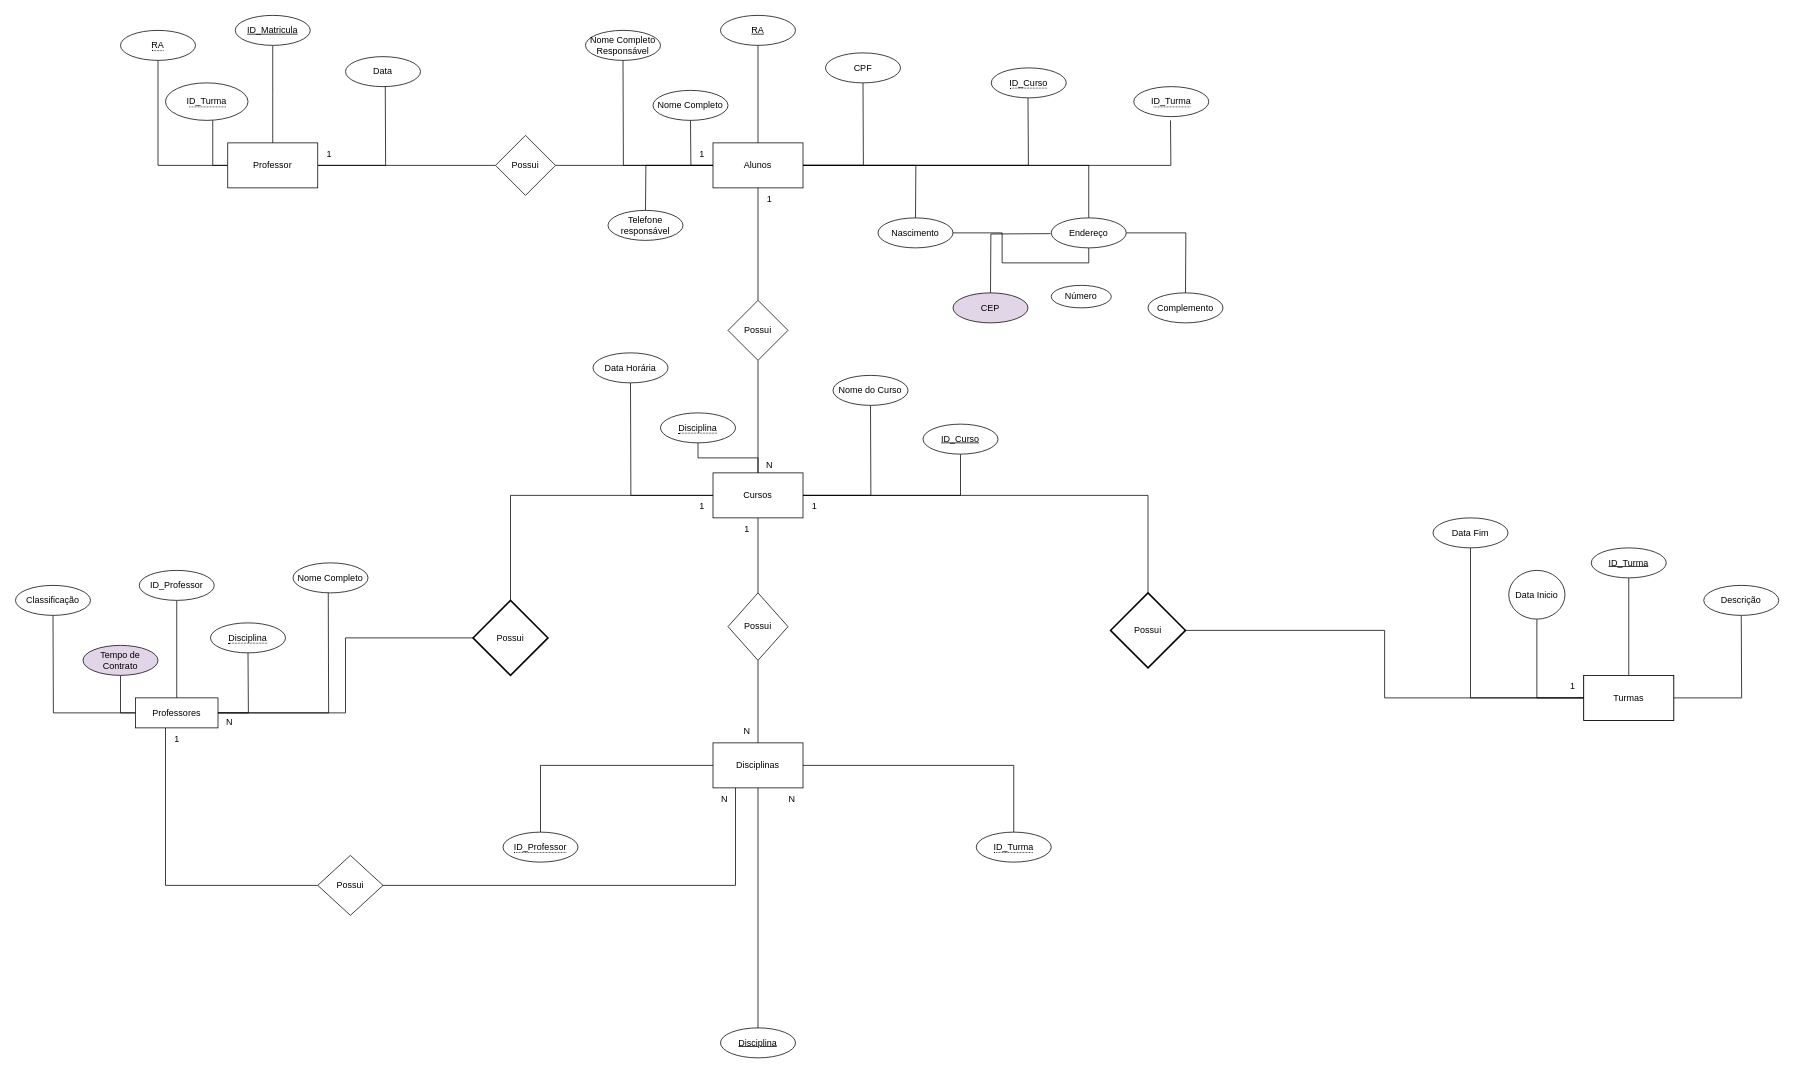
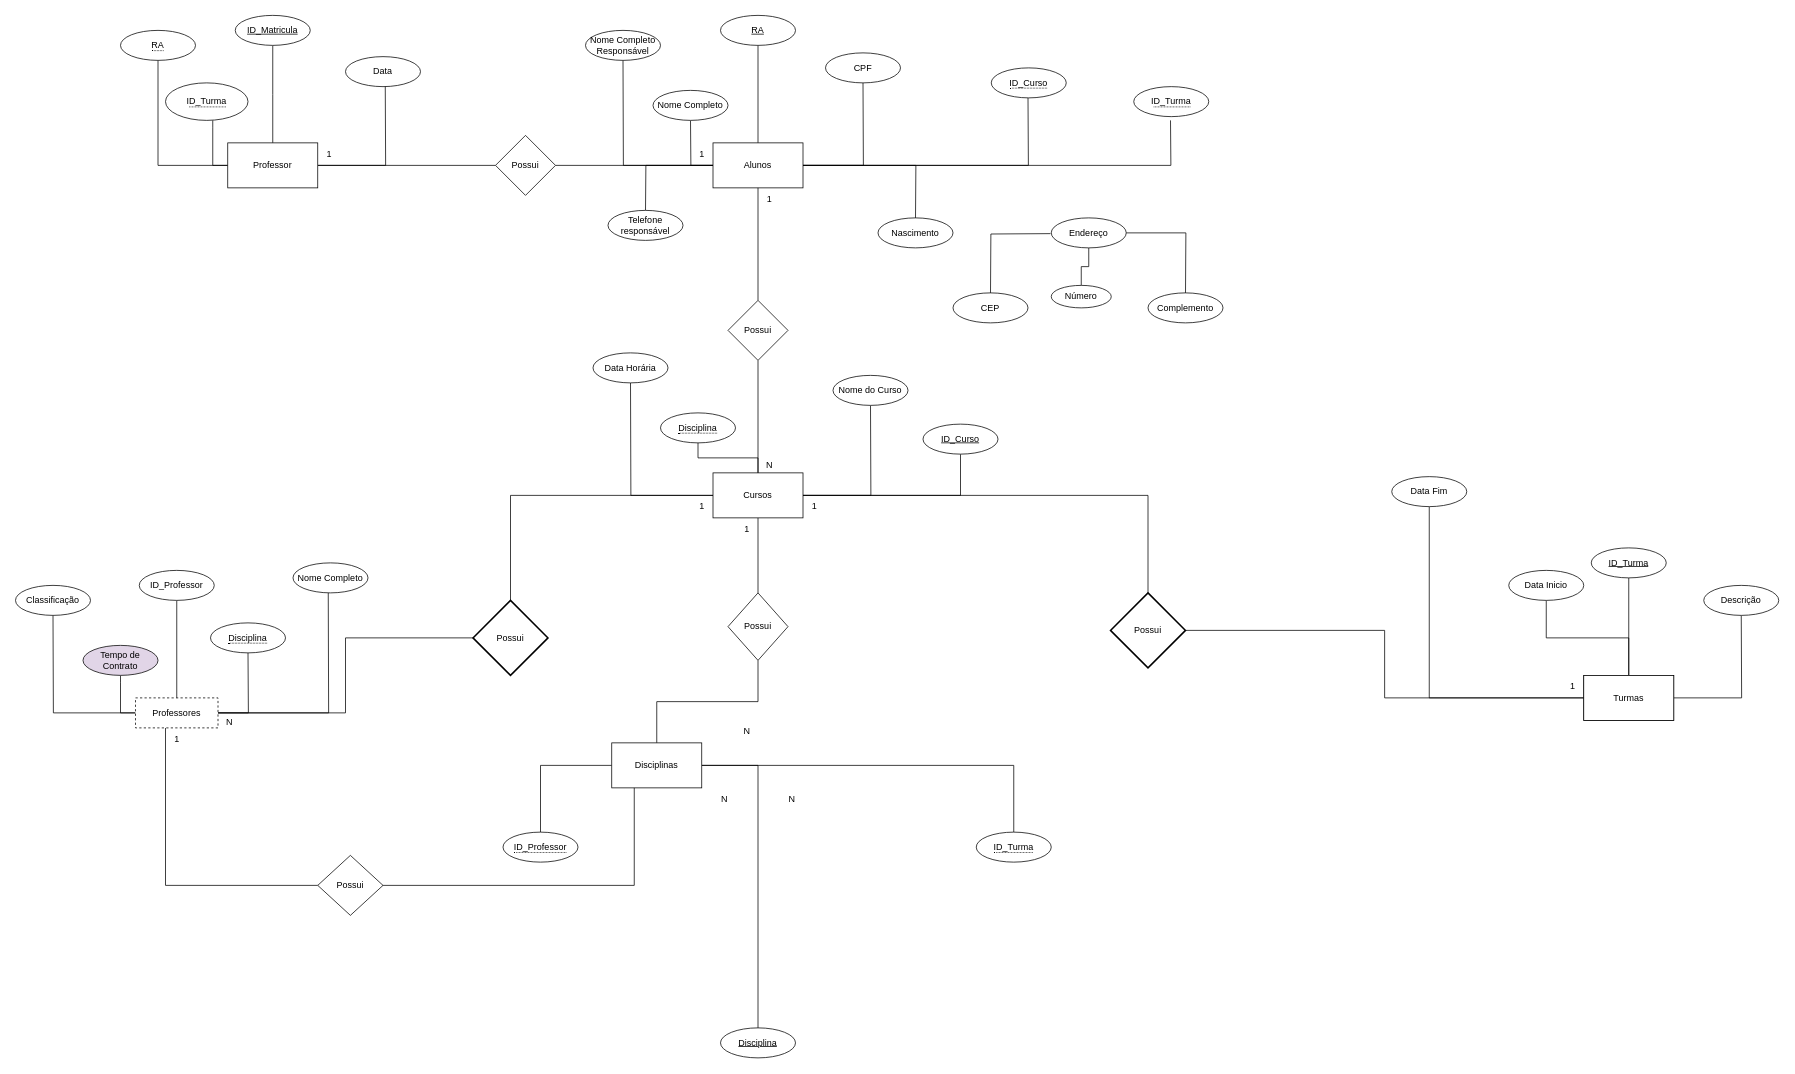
edge "Alunos" -- "Endereço": removed
edge "Nascimento" -- "Endereço": now "Número" -- "Endereço"
node "CEP": fillcolor #e1d5e7 -> #ffffff
node "Data Fim": moved (1470, 533) -> (1429, 492)
node "Data Inicio": size 56x49 -> 75x30
node "Professores": style solid -> dashed
node "Disciplinas": moved (758, 765) -> (657, 765)
